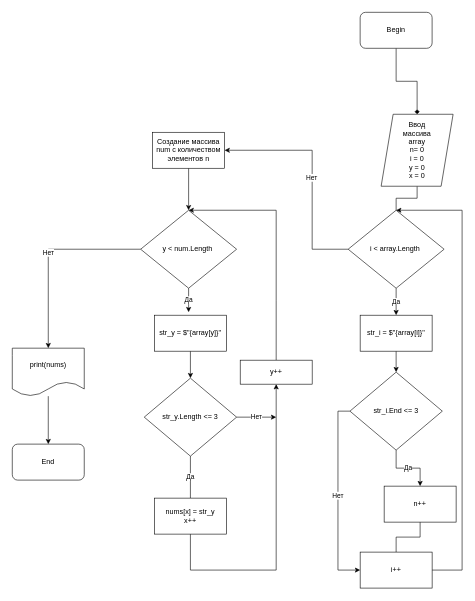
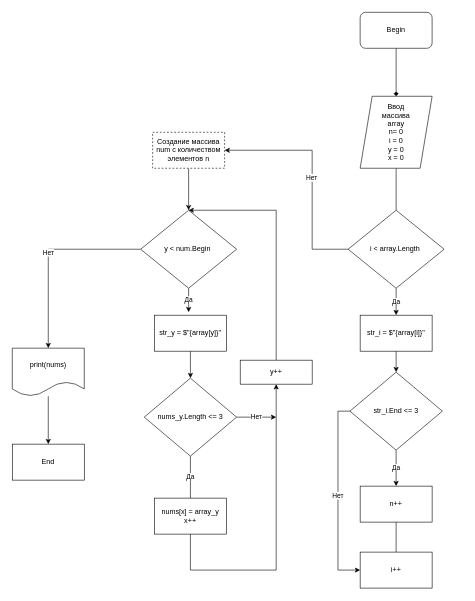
node "Создание массива num c количеством элементов n": style solid -> dashed
node "Ввод массива array n= 0 i = 0 y = 0 x = 0": moved (417, 150) -> (396, 132)
edge "i++" -> "i < array.Length": removed
node "y < num.Length": label "y < num.Length" -> "y < num.Begin"
node "str_y.Length <= 3": label "str_y.Length <= 3" -> "nums_y.Length <= 3"
node "End": shape rounded rectangle -> rectangle
node "n++": moved (420, 504) -> (396, 504)
node "nums[x] = str_y x++": label "nums[x] = str_y x++" -> "nums[x] = array_y x++"
